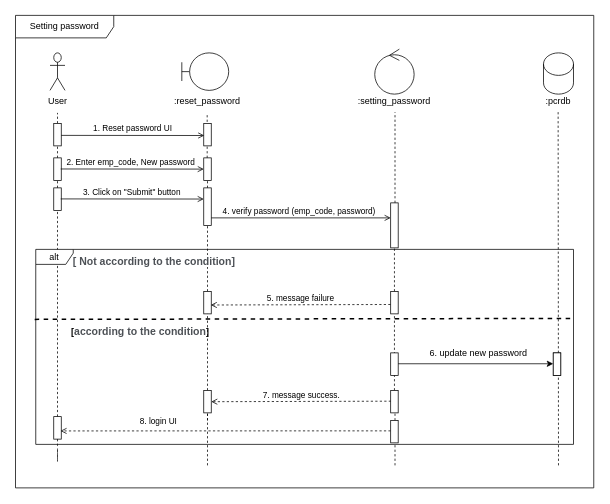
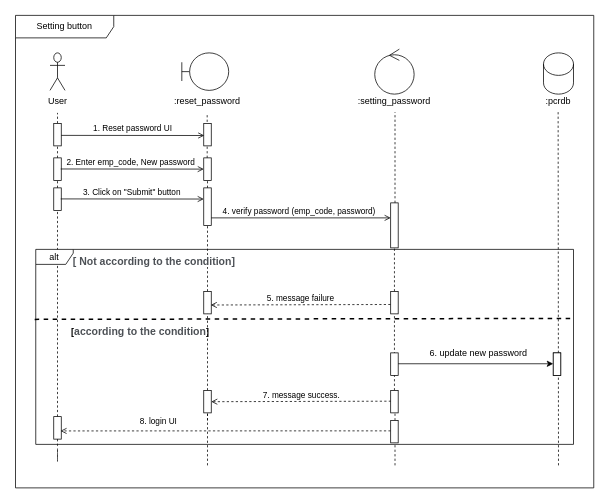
node "Setting password": label "Setting password" -> "Setting button"
